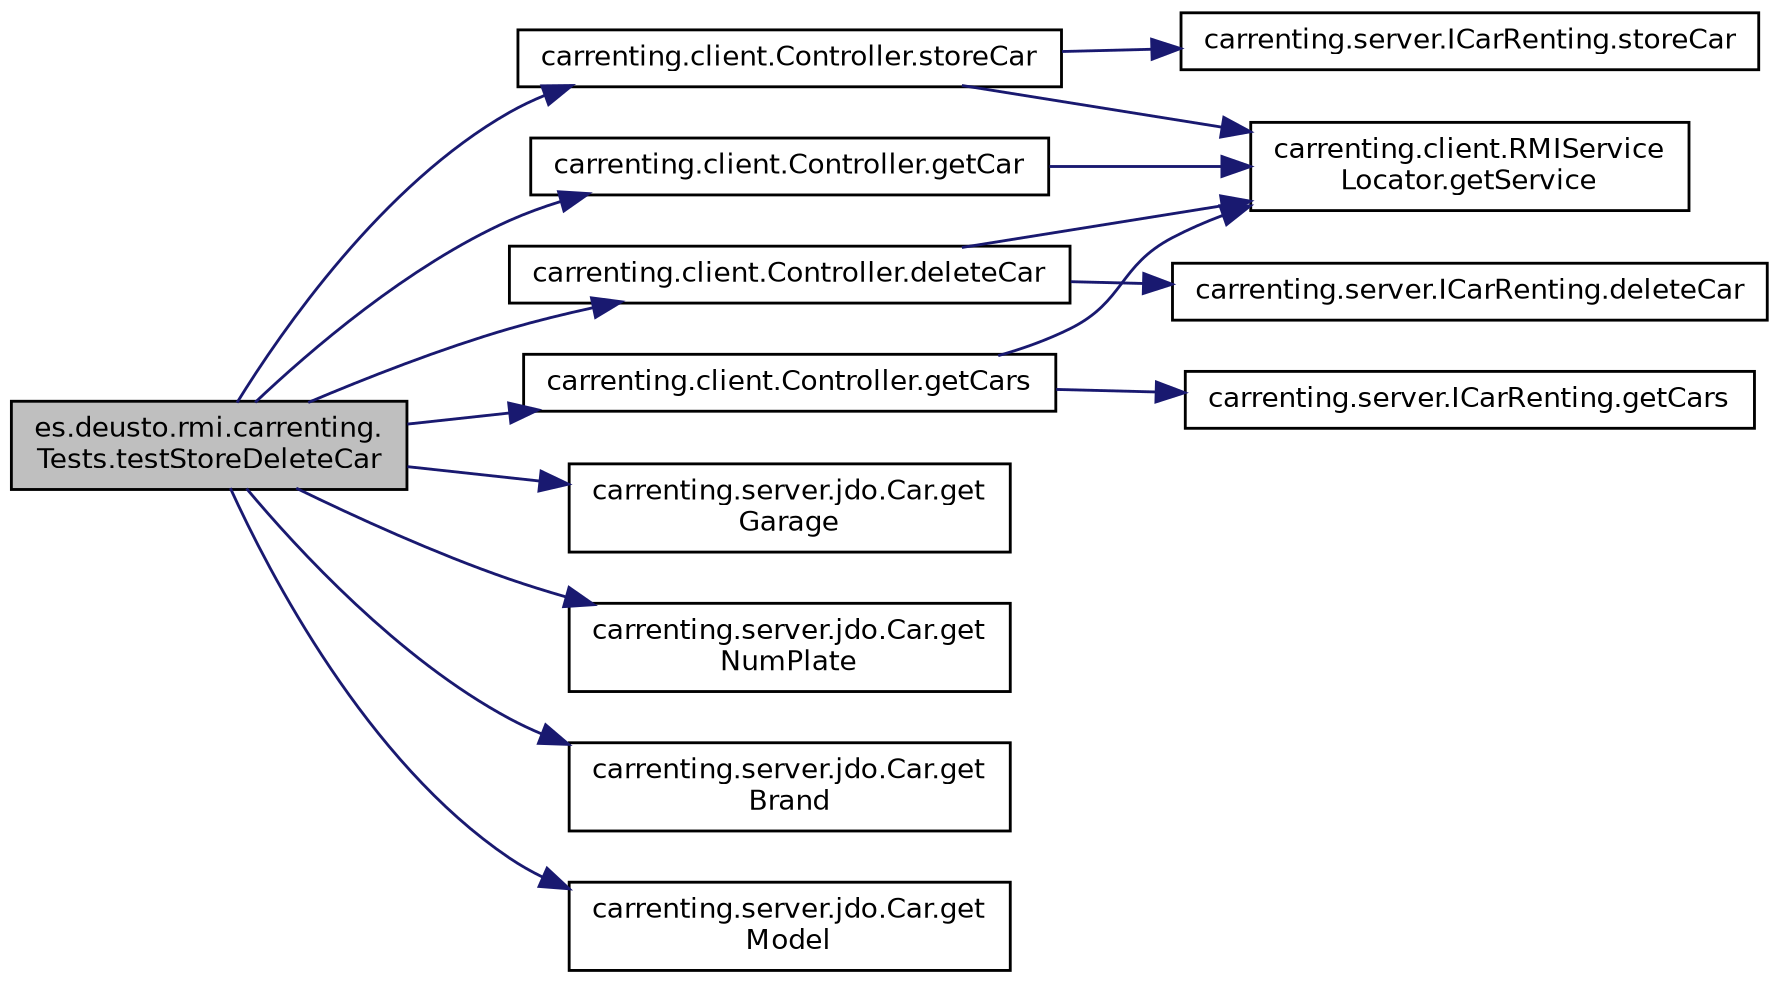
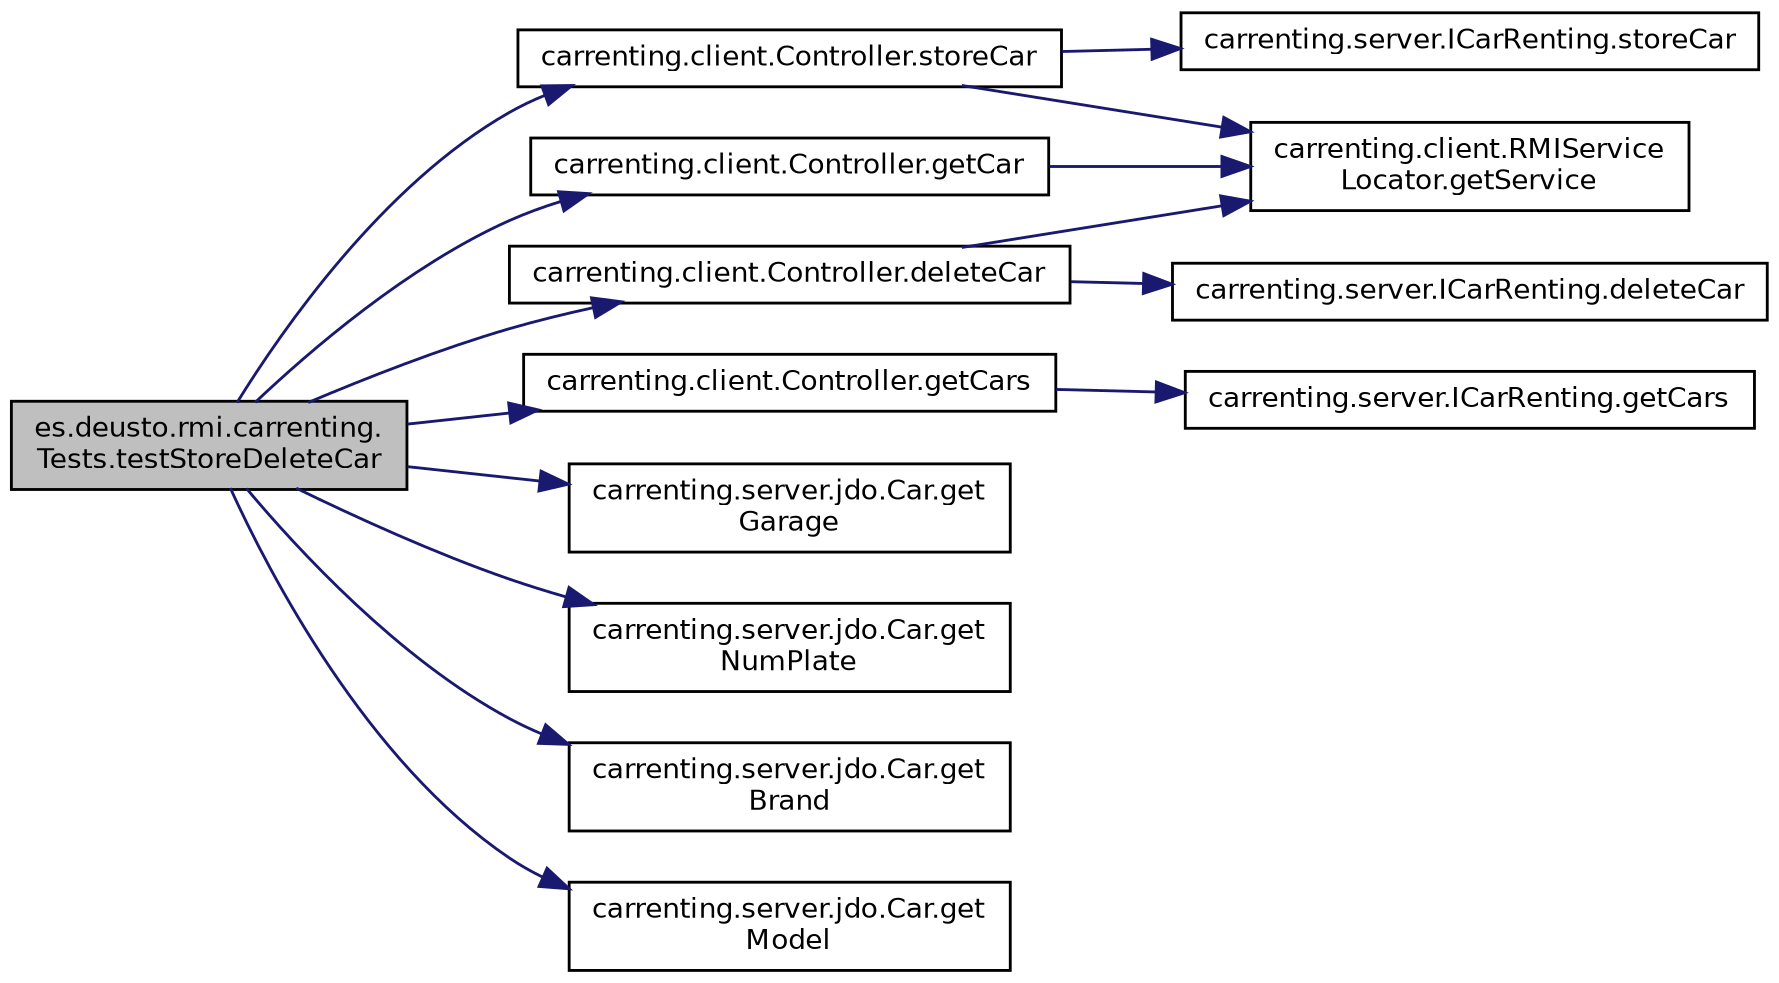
edge "carrenting.client.Controller.getCars" -> "carrenting.client.RMIService Locator.getService": removed
